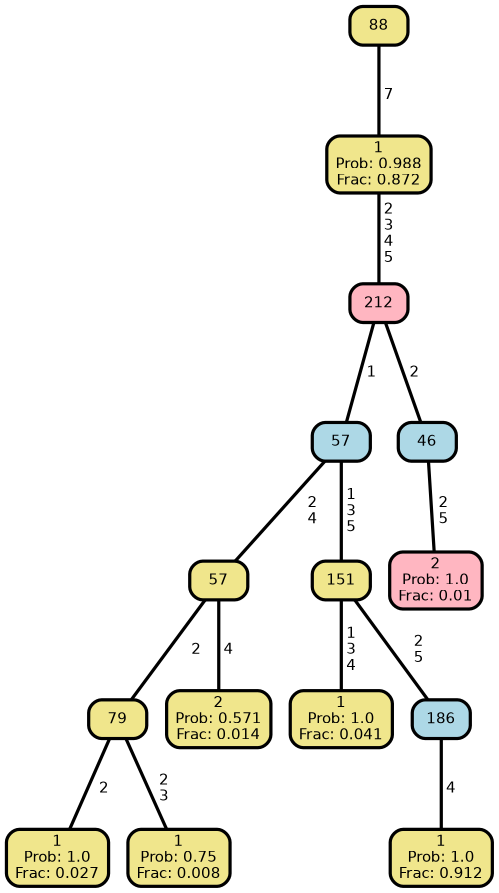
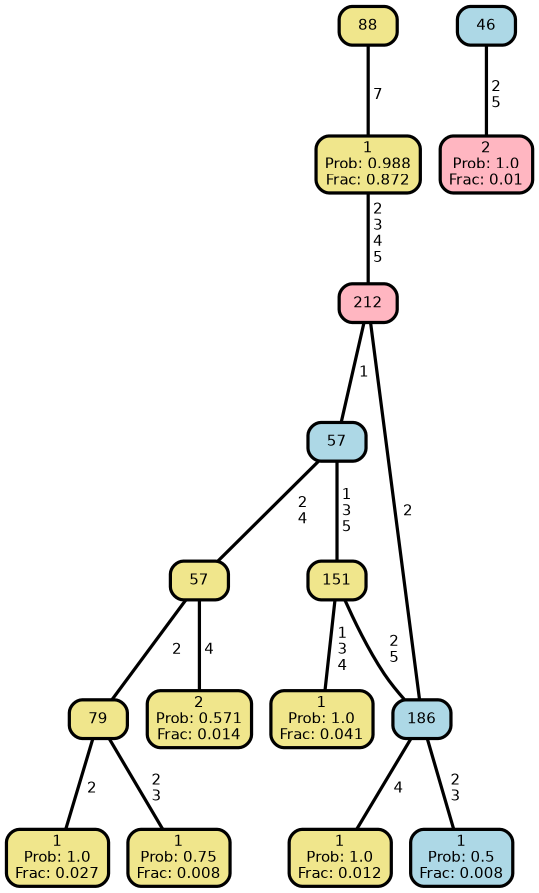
edge "212" -- "46": now "212" -- "186"
node "1 Prob: 1.0 Frac: 0.912": label "1 Prob: 1.0 Frac: 0.912" -> "1 Prob: 1.0 Frac: 0.012"
node "1 Prob: 0.5 Frac: 0.008": added
